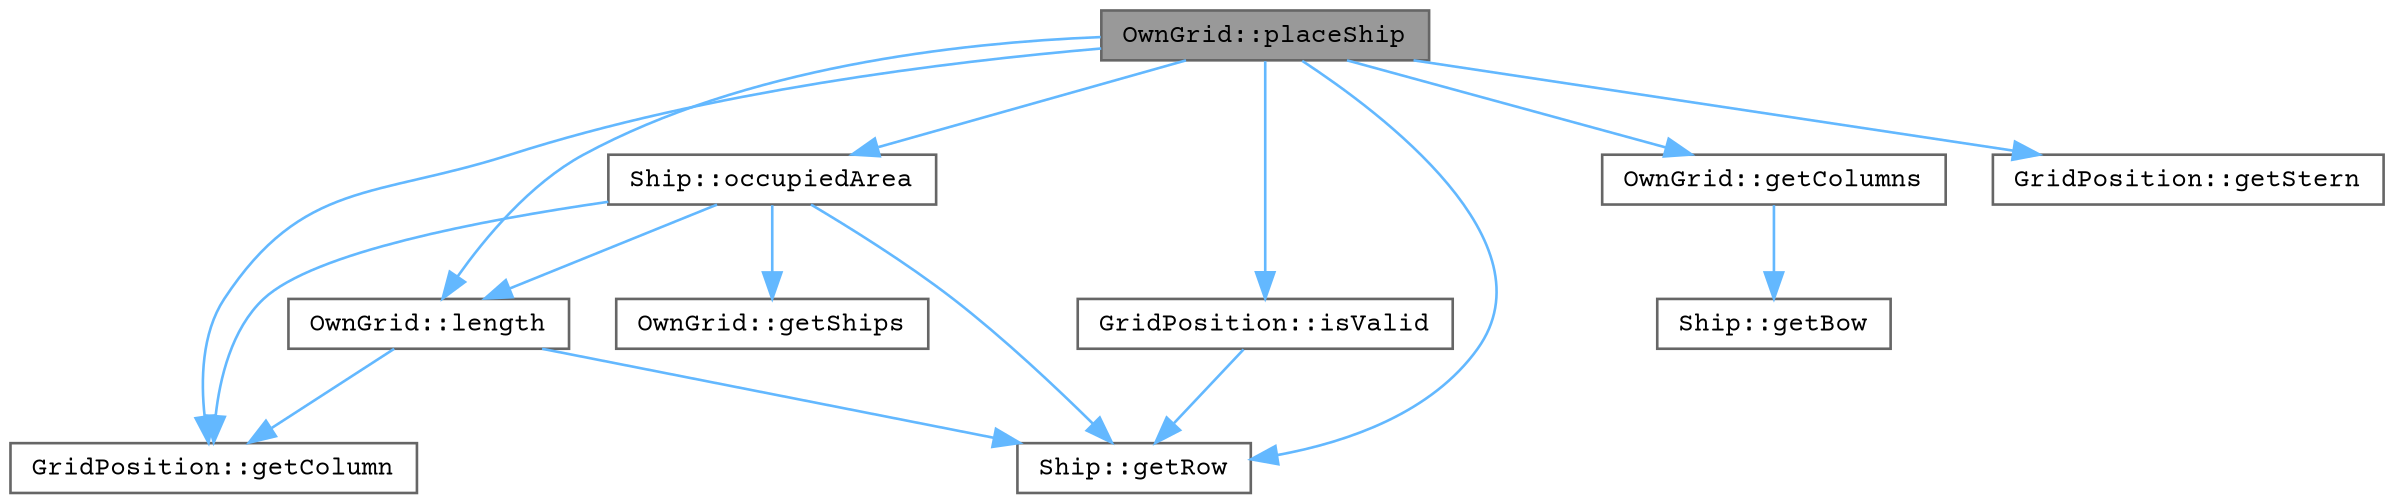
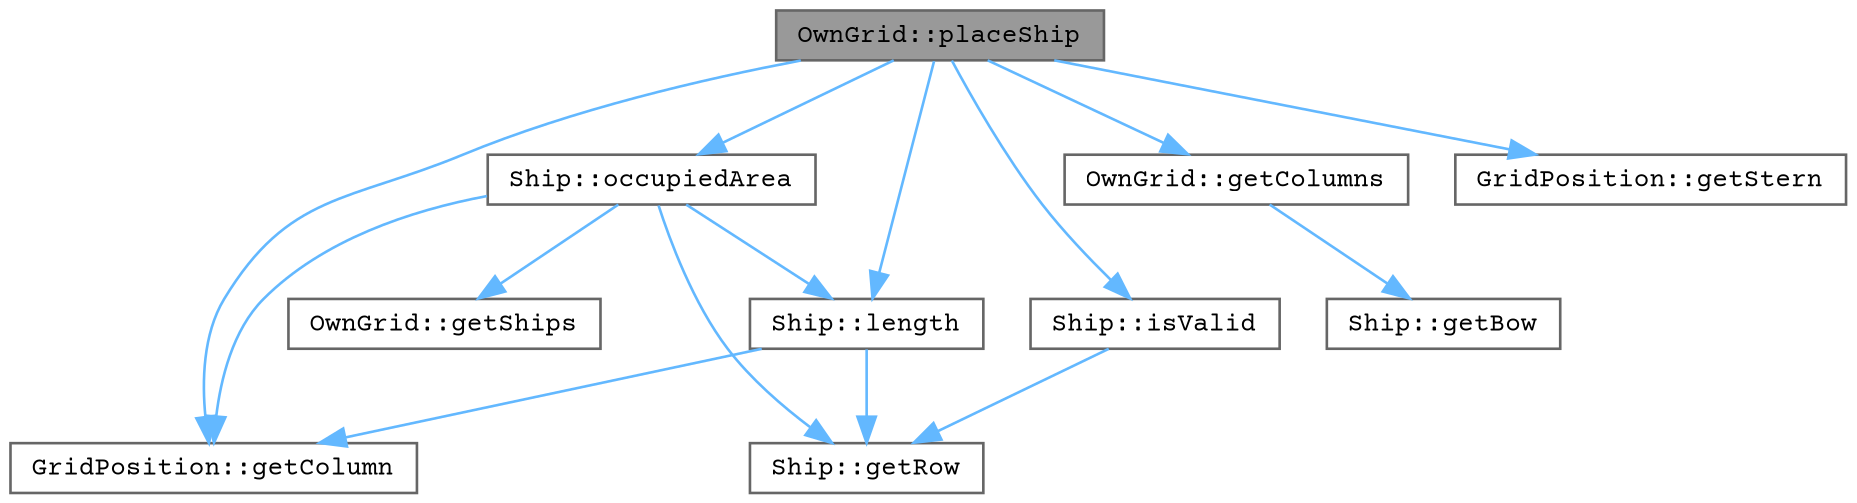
edge "OwnGrid::placeShip" -> "Ship::getRow": removed
node "OwnGrid::length": label "OwnGrid::length" -> "Ship::length"
node "GridPosition::isValid": label "GridPosition::isValid" -> "Ship::isValid"
